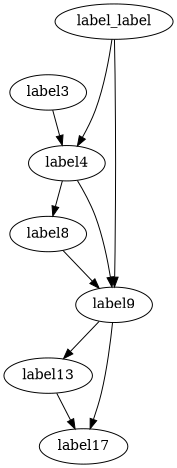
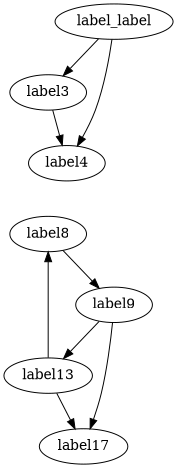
edge "label_label" -> "label9": now "label_label" -> "label3"
edge "label4" -> "label8": now "label13" -> "label8"
edge "label4" -> "label9": removed
